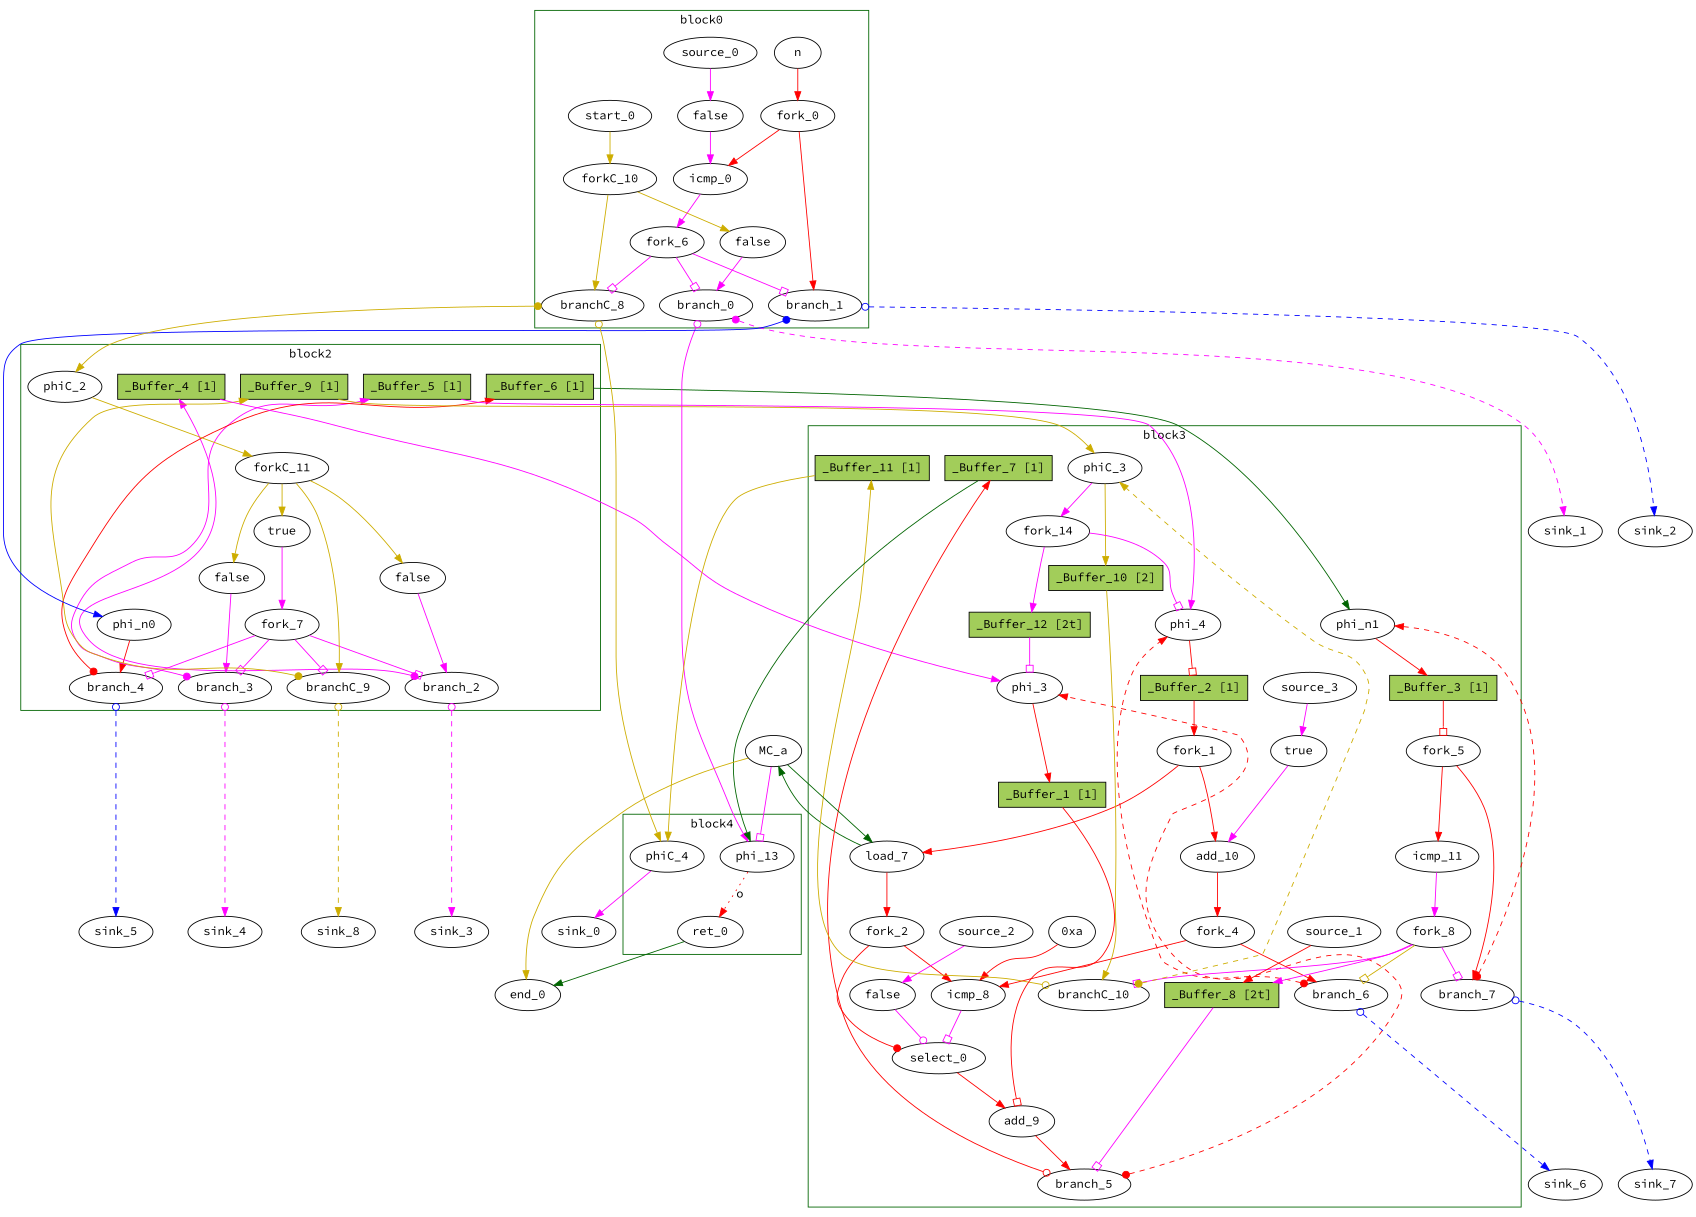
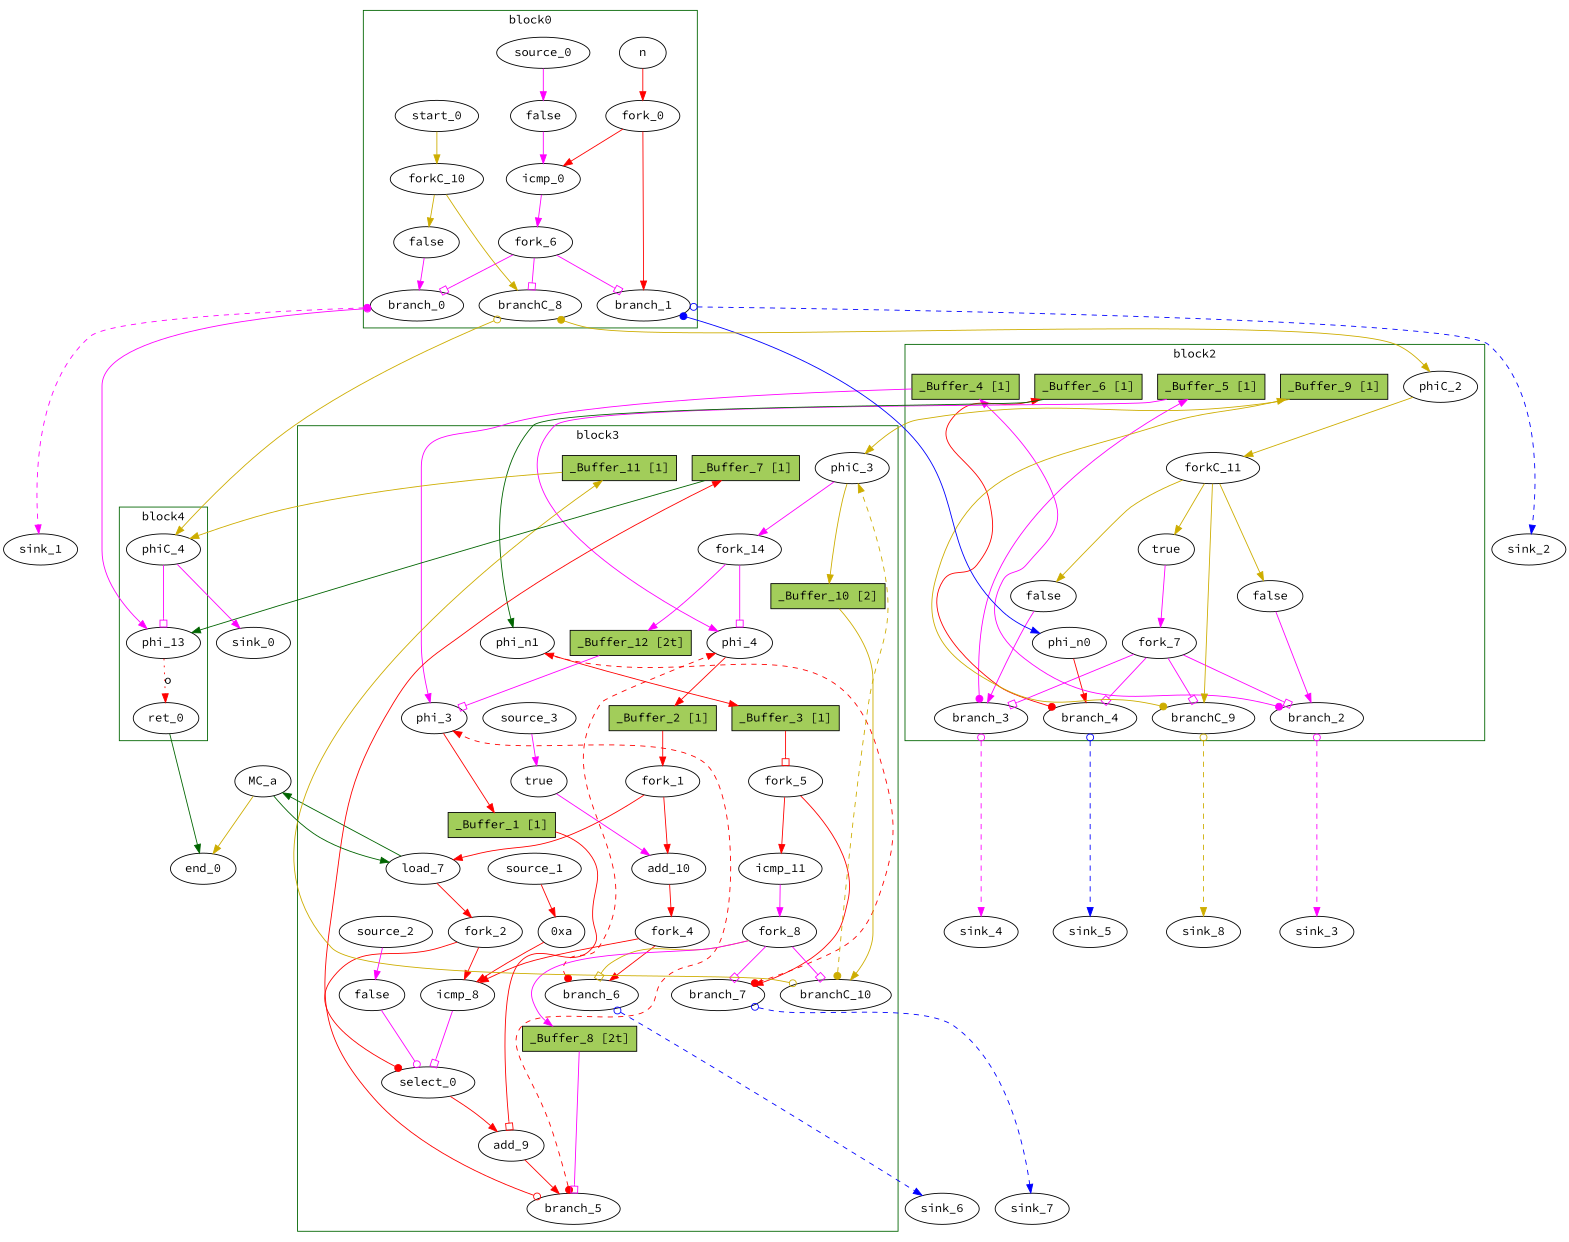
edge "phi_4" -> "_Buffer_2 [1]": arrowhead obox -> normal
edge "MC_a" -> "phi_13": now "phiC_4" -> "phi_13"
edge "source_1" -> "_Buffer_8 [2t]": now "source_1" -> "0xa"
